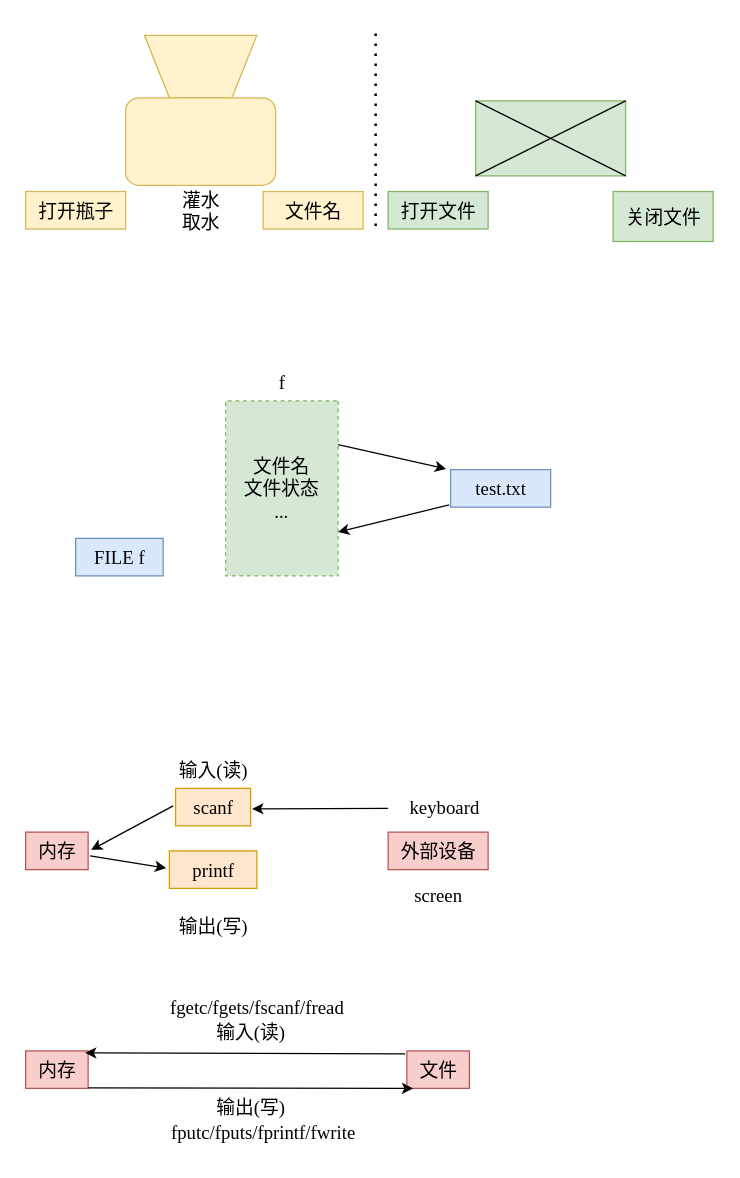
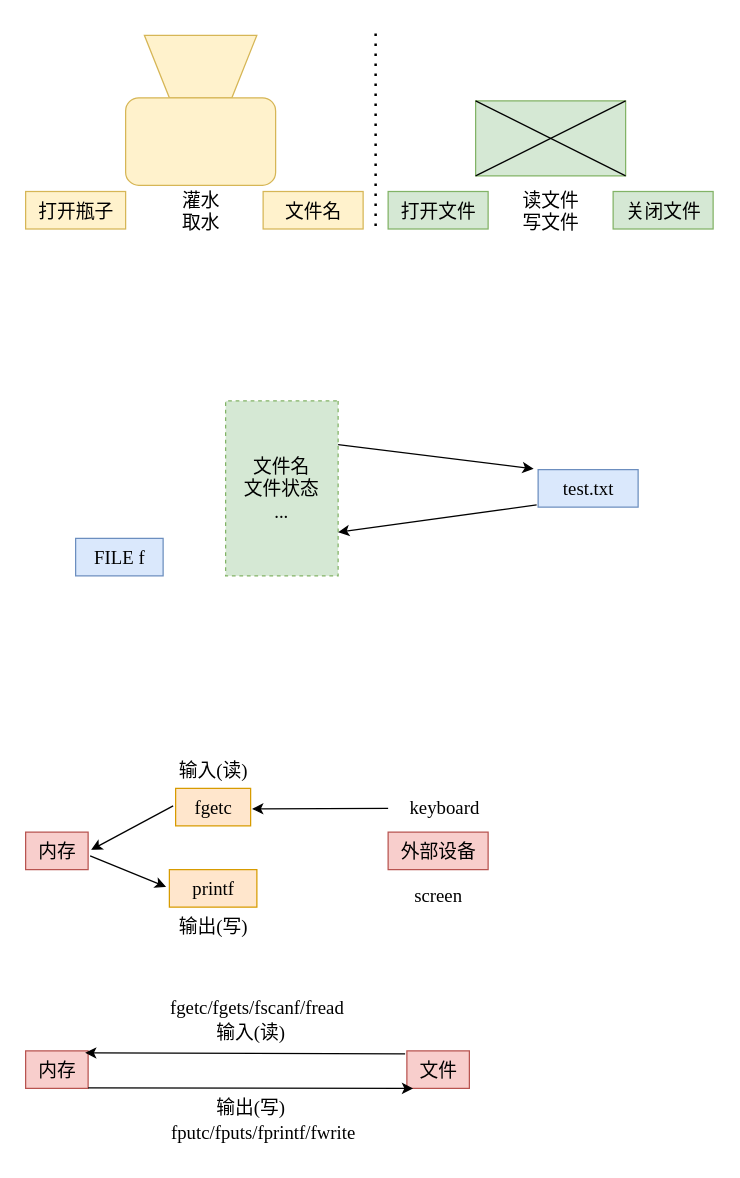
node "读文件 写文件": added
node "关闭文件": size 100x50 -> 100x38
node "f": removed
node "test.txt": moved (501, 488) -> (588, 488)
node "scanf": label "scanf" -> "fgetc"
node "printf": moved (213, 869) -> (213, 888)
